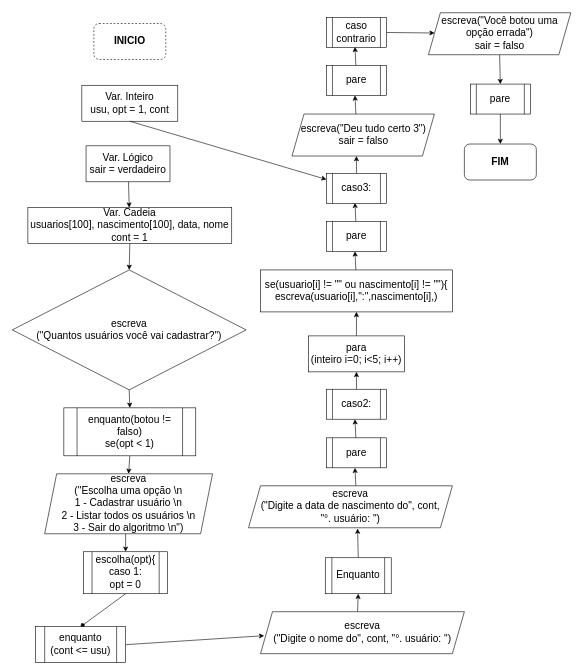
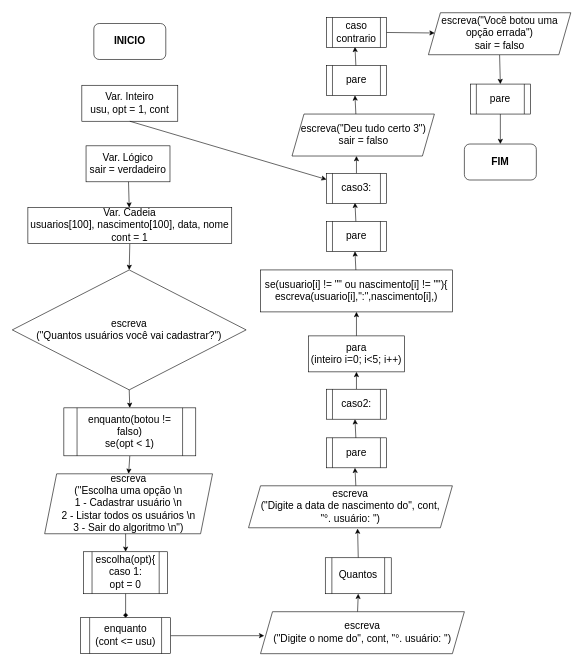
node "INICIO": style dashed -> solid
node "Enquanto": label "Enquanto" -> "Quantos"
node "enquanto (cont <= usu)": moved (81, 645) -> (126, 636)
